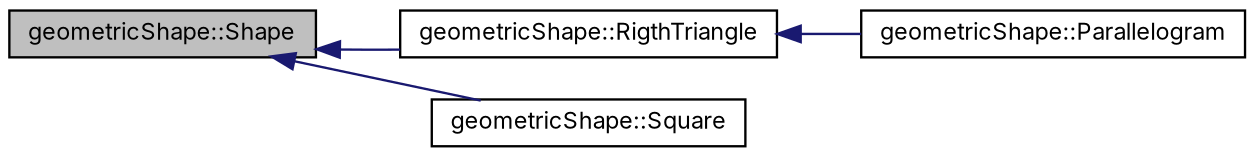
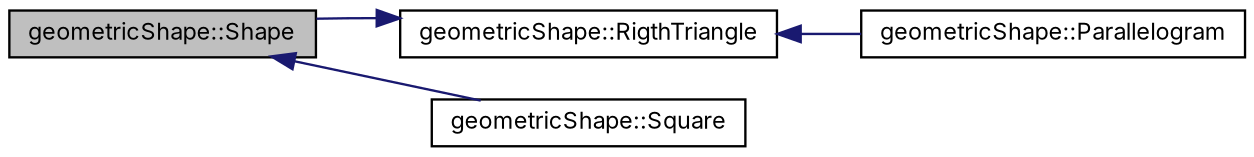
edge "geometricShape::RigthTriangle" -> "geometricShape::Shape": reversed
